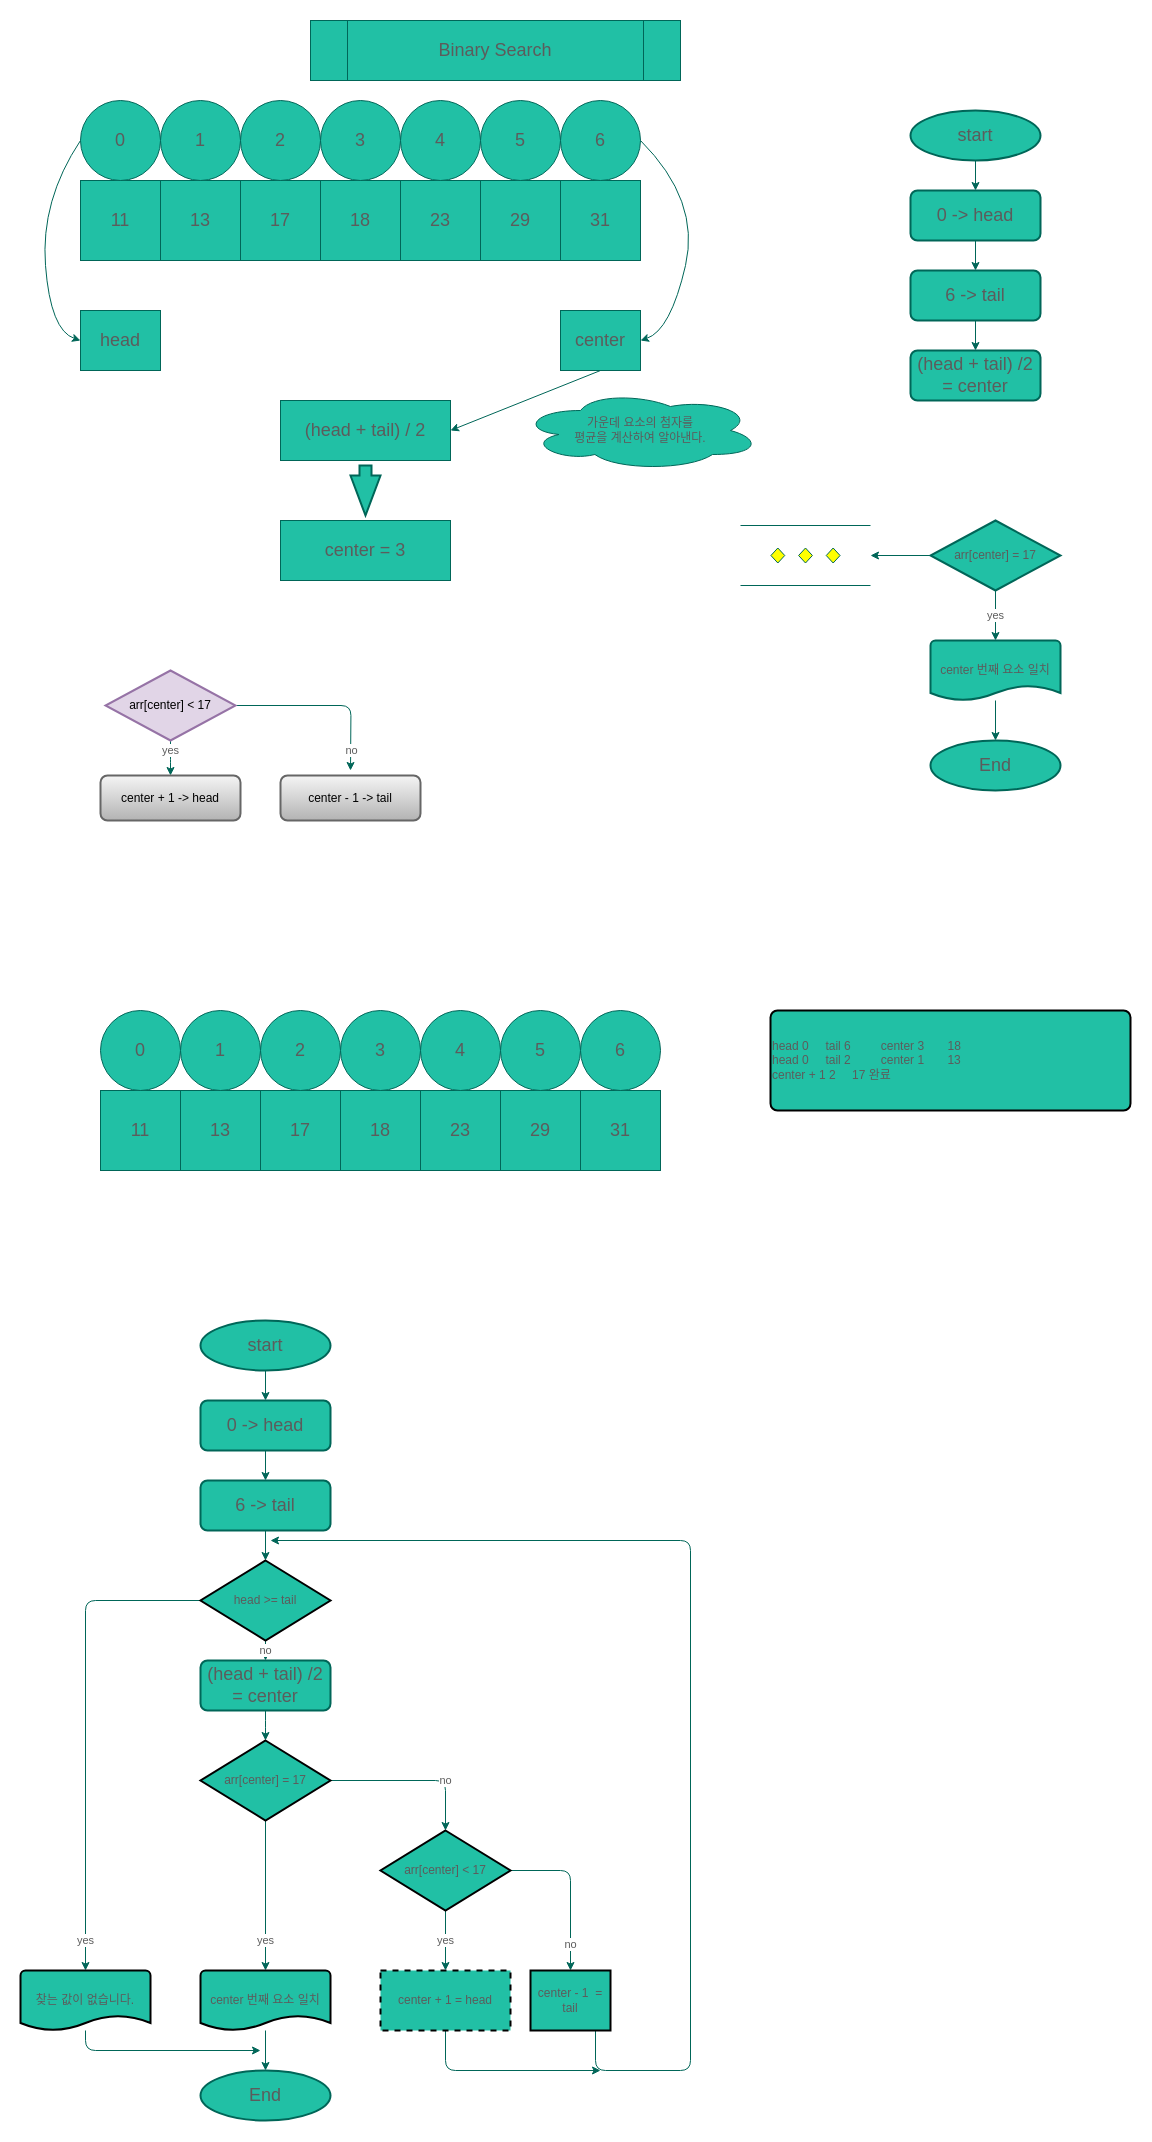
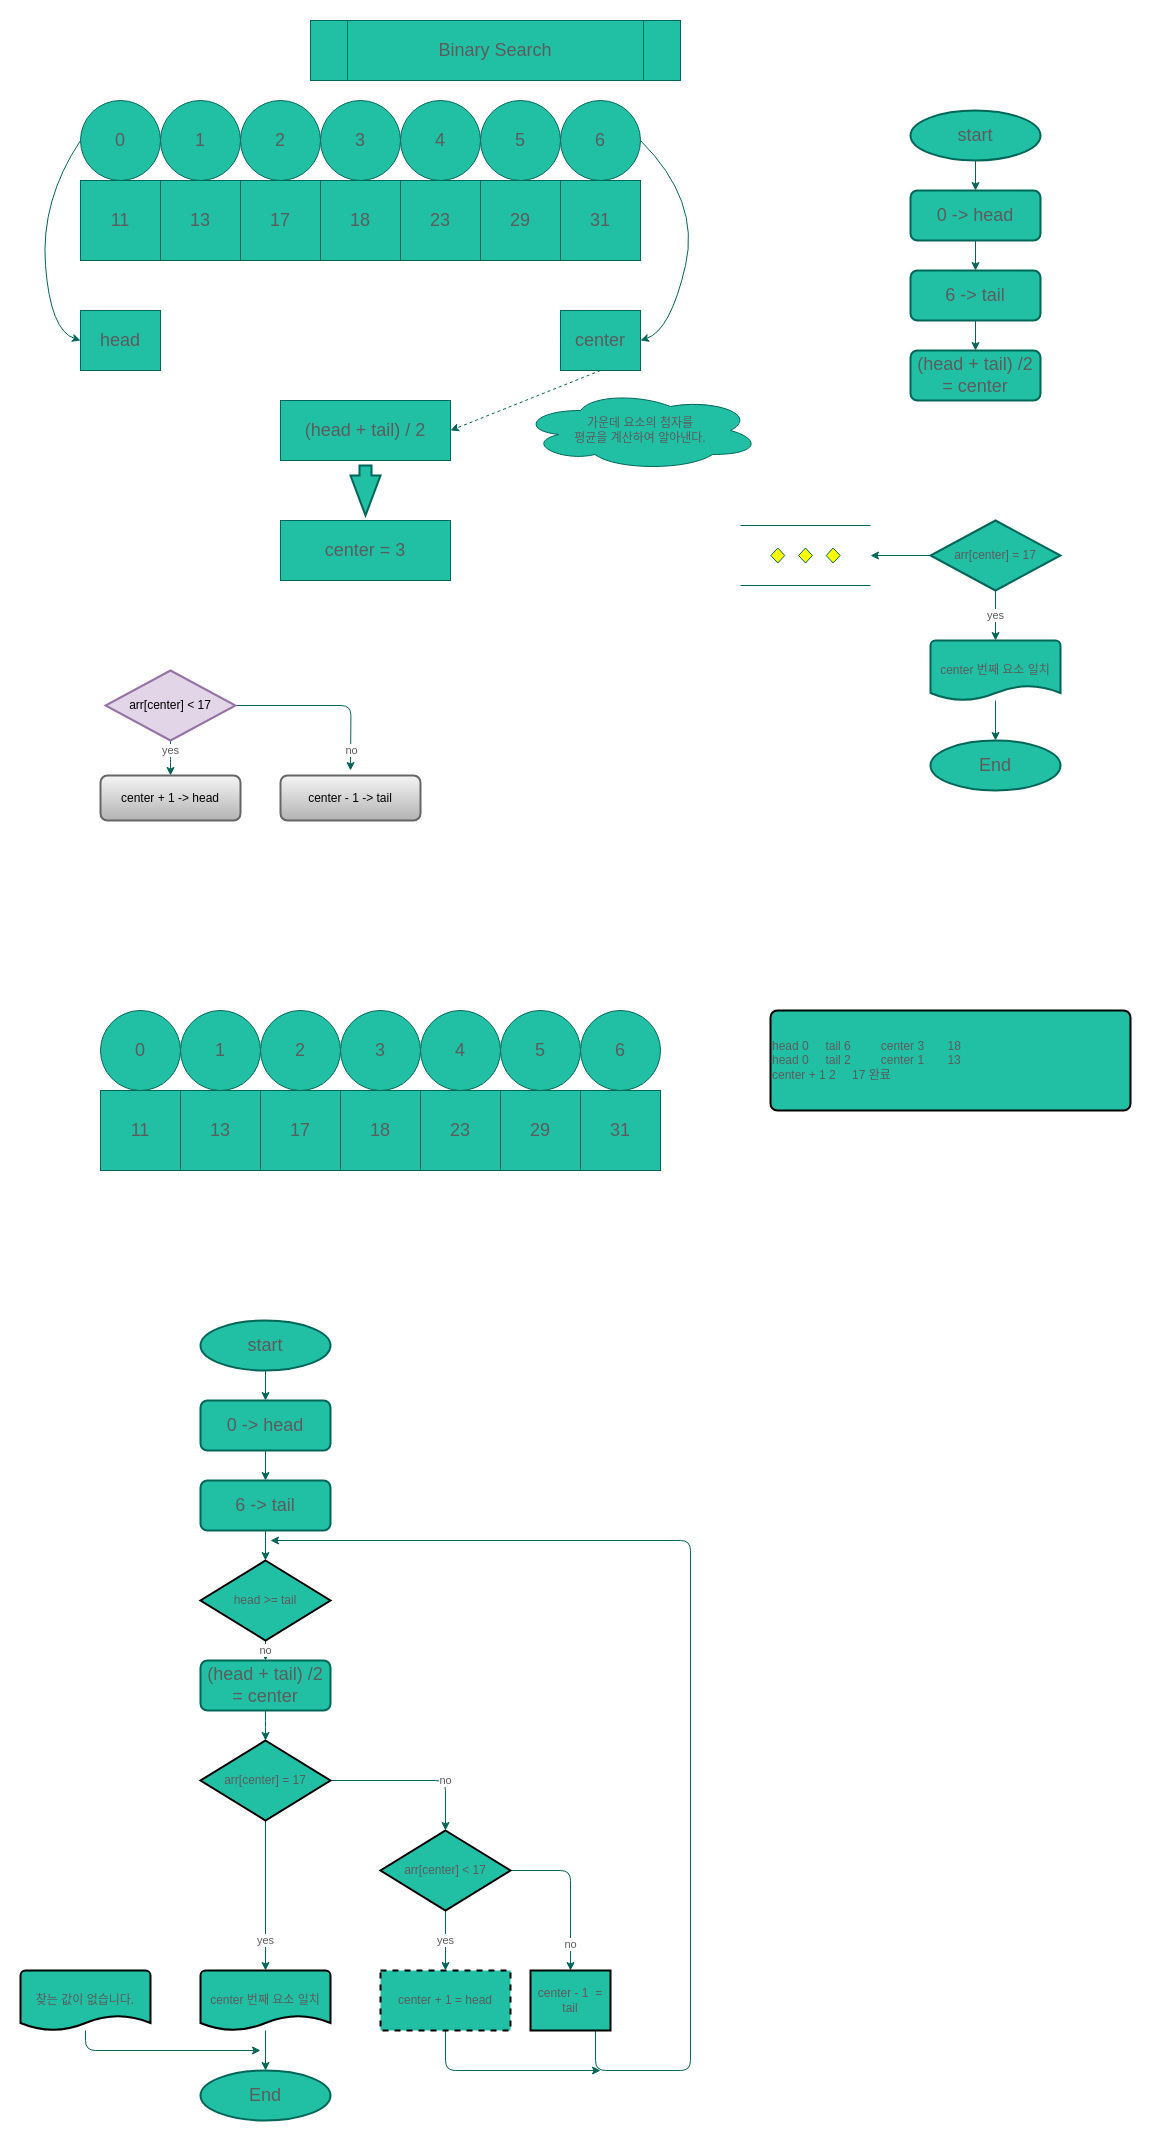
edge "center" -> "(head + tail) / 2": style solid -> dashed
edge "head >= tail" -> "찾는 값이 없습니다.": removed, label "yes"
